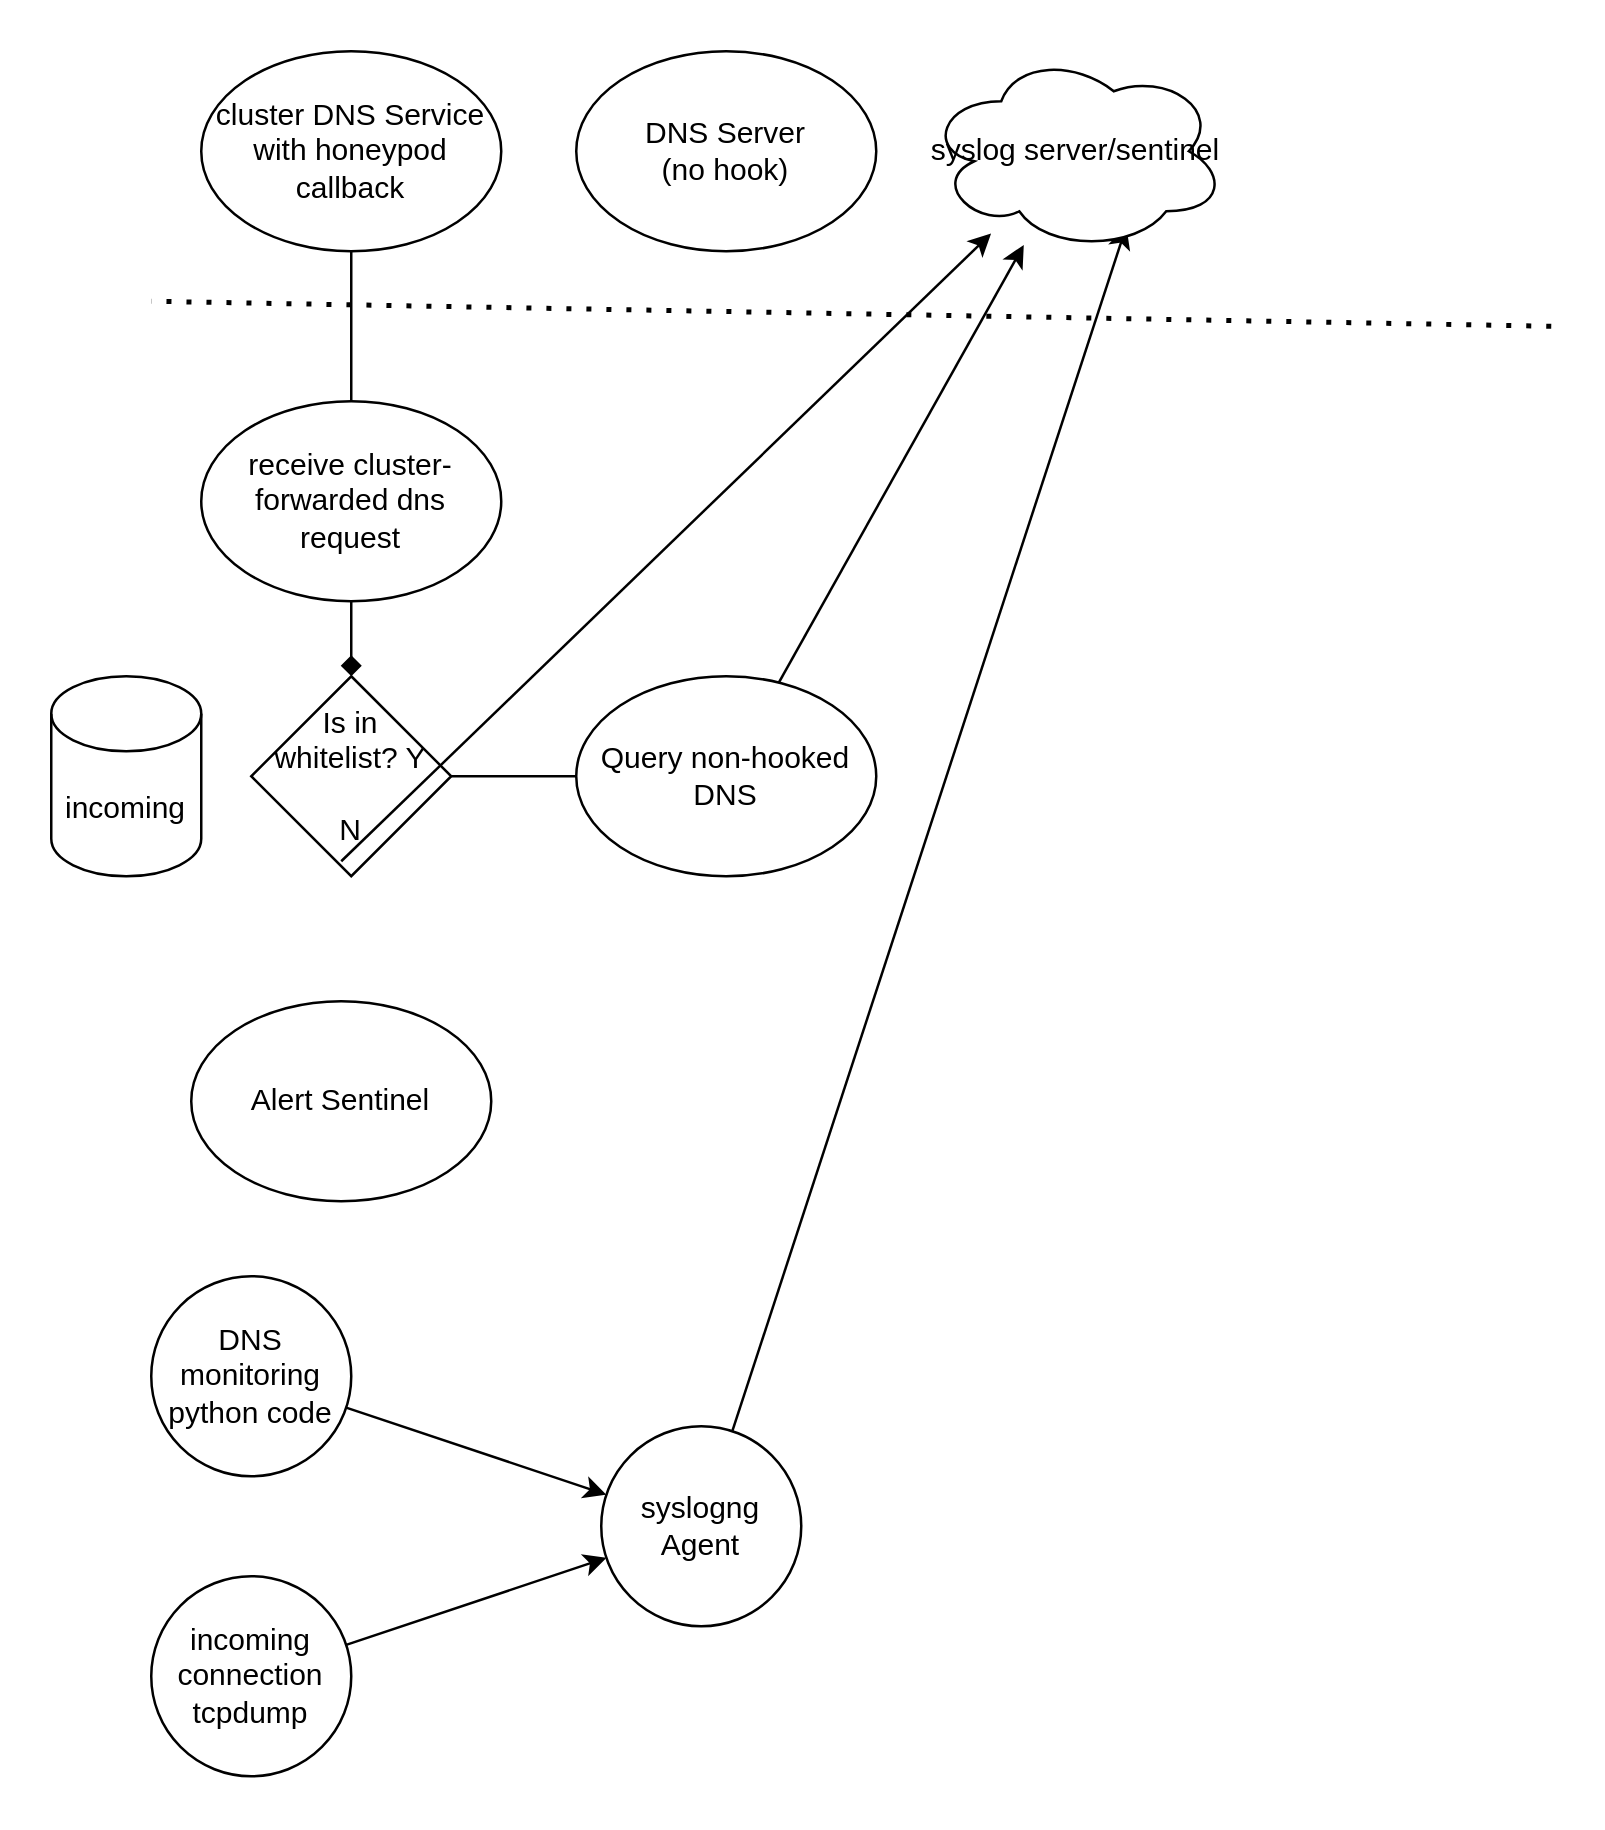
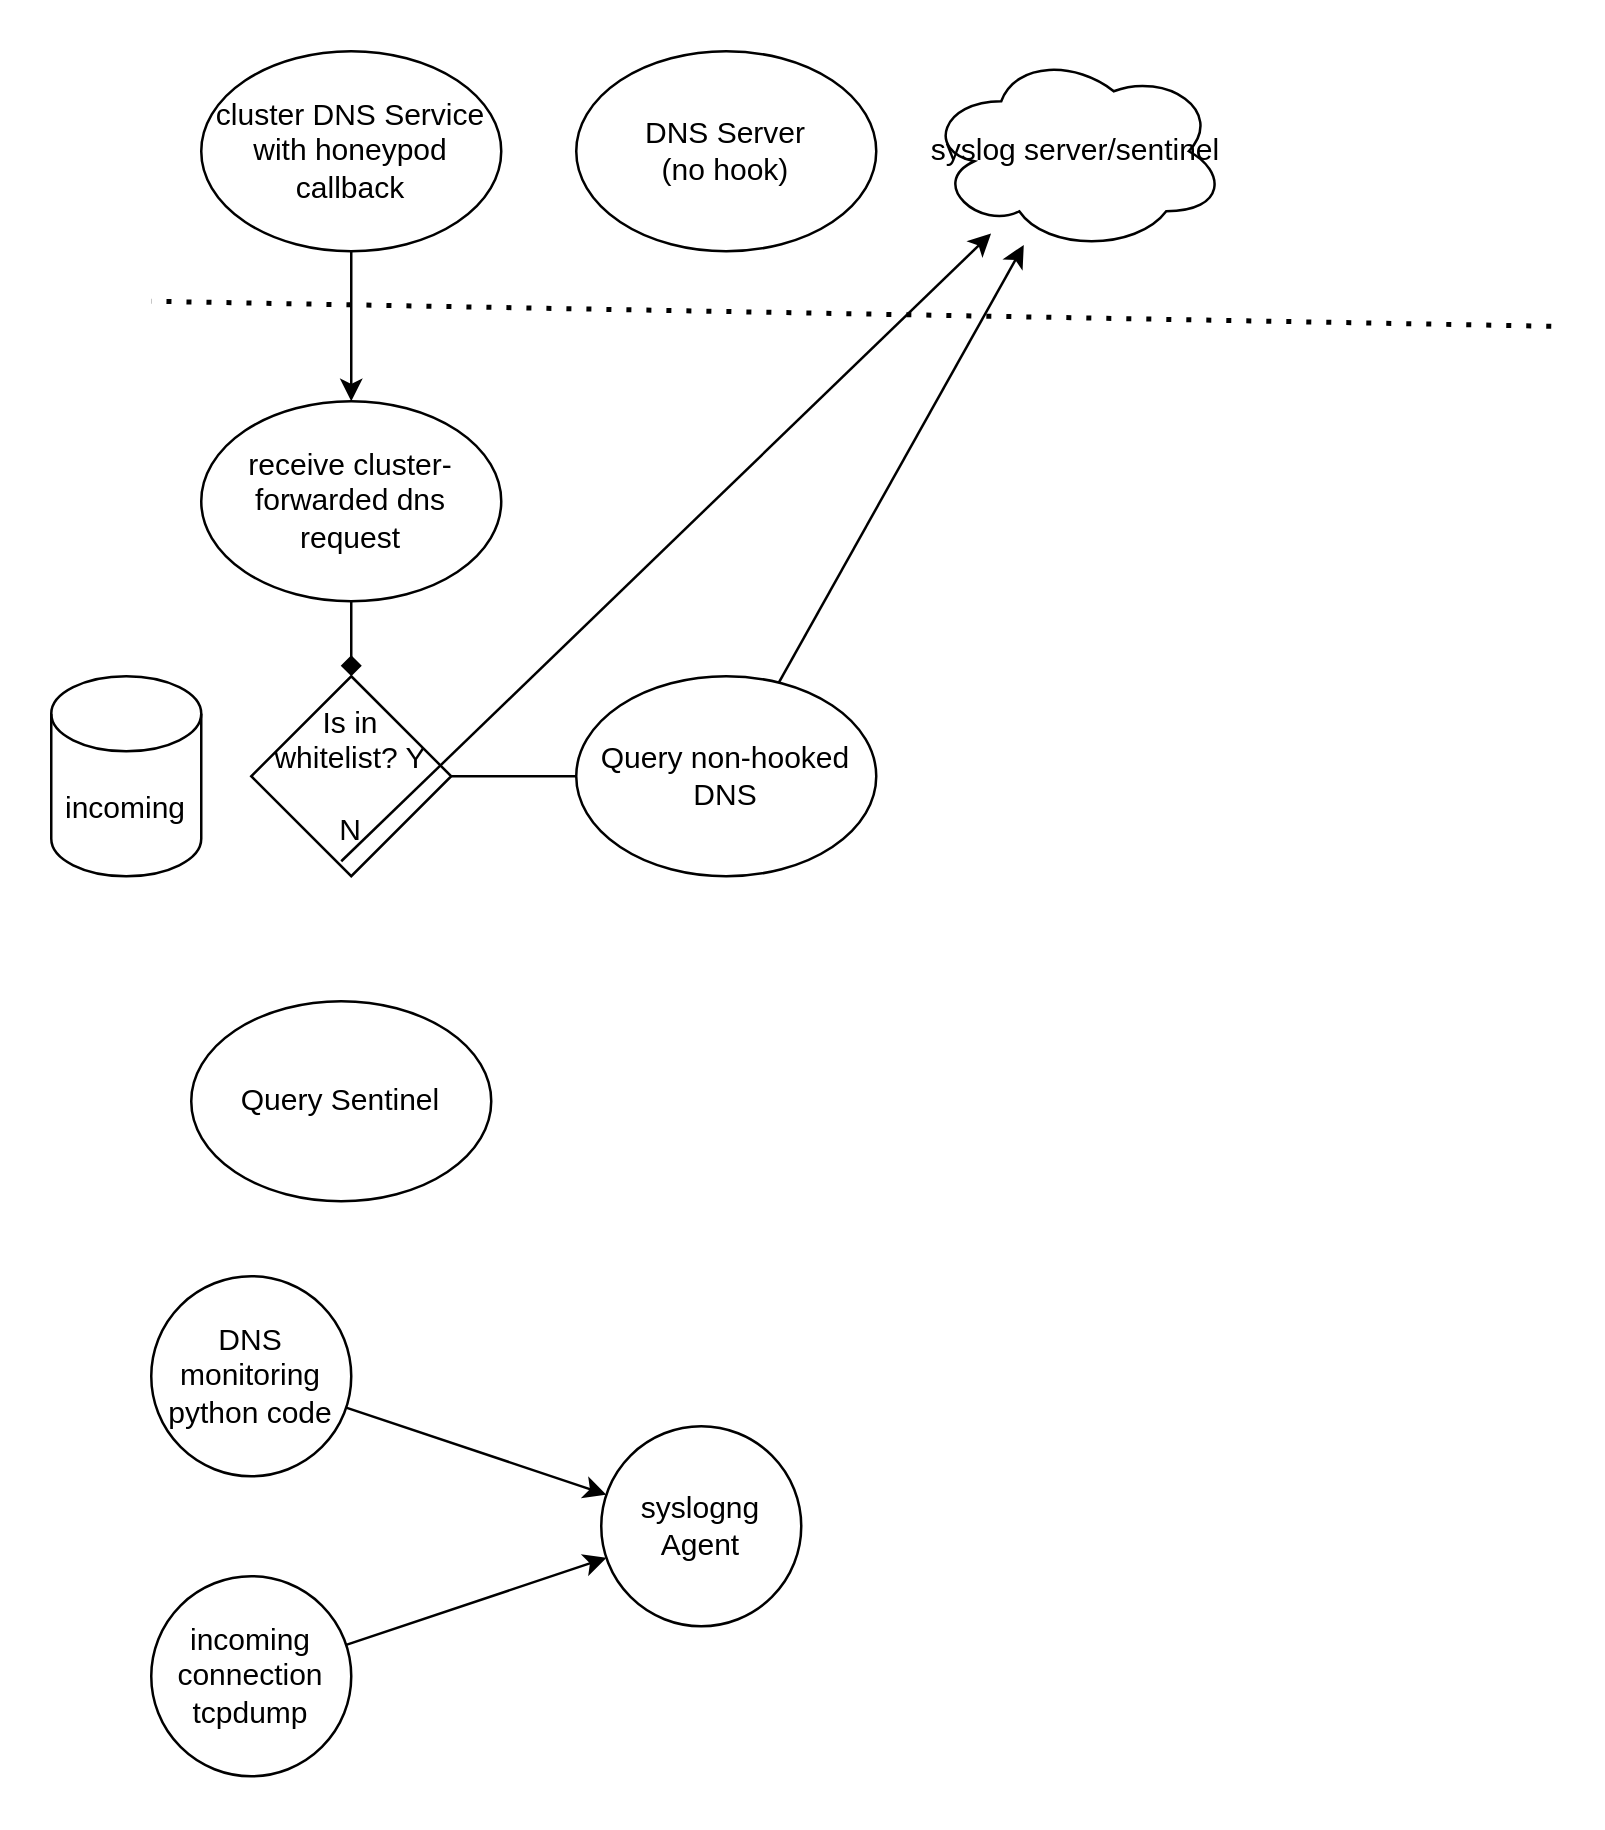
edge "cluster DNS Service with honeypod callback" -- "receive cluster-forwarded dns request": arrowhead none -> classic
edge "syslogng Agent" -> "syslog server/sentinel": removed
node "Alert Sentinel": label "Alert Sentinel" -> "Query Sentinel"
